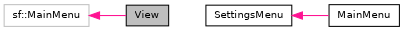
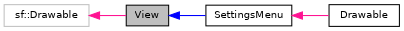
node "sf::MainMenu": label "sf::MainMenu" -> "sf::Drawable"
edge "SettingsMenu" -> "View": added
node "MainMenu": label "MainMenu" -> "Drawable"
